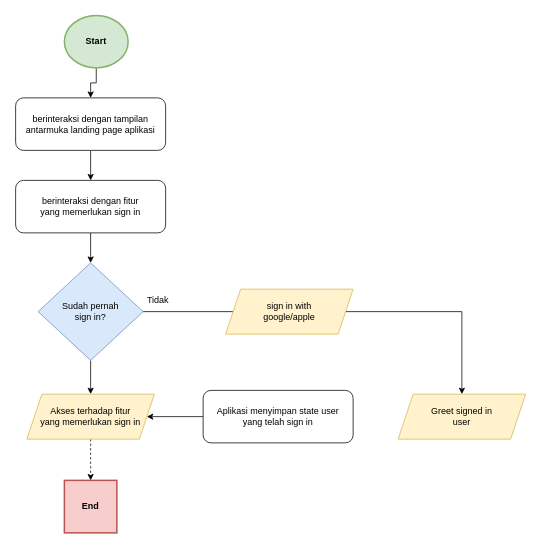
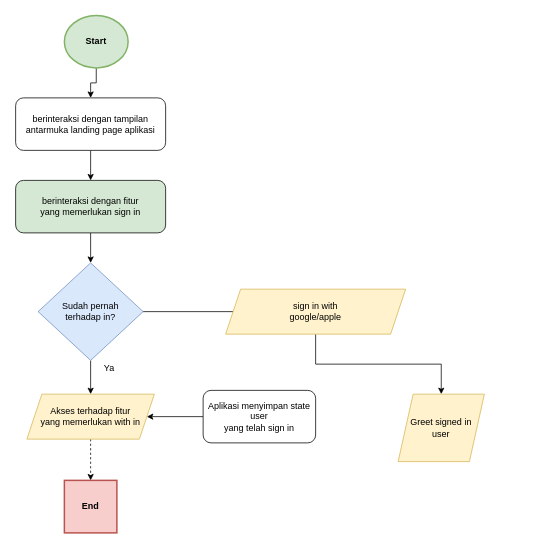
node "berinteraksi dengan fitur yang memerlukan sign in": fillcolor #ffffff -> #d5e8d4
node "Tidak": removed
node "Sudah pernah sign in?": label "Sudah pernah sign in?" -> "Sudah pernah terhadap in?"
node "sign in with google/apple": size 128x45 -> 180x45
node "Ya": added
node "Akses terhadap fitur yang memerlukan sign in": label "Akses terhadap fitur yang memerlukan sign in" -> "Akses terhadap fitur yang memerlukan with in"
node "Aplikasi menyimpan state user yang telah sign in": size 150x53 -> 113x53
node "Greet signed in user": size 128x45 -> 86x68
